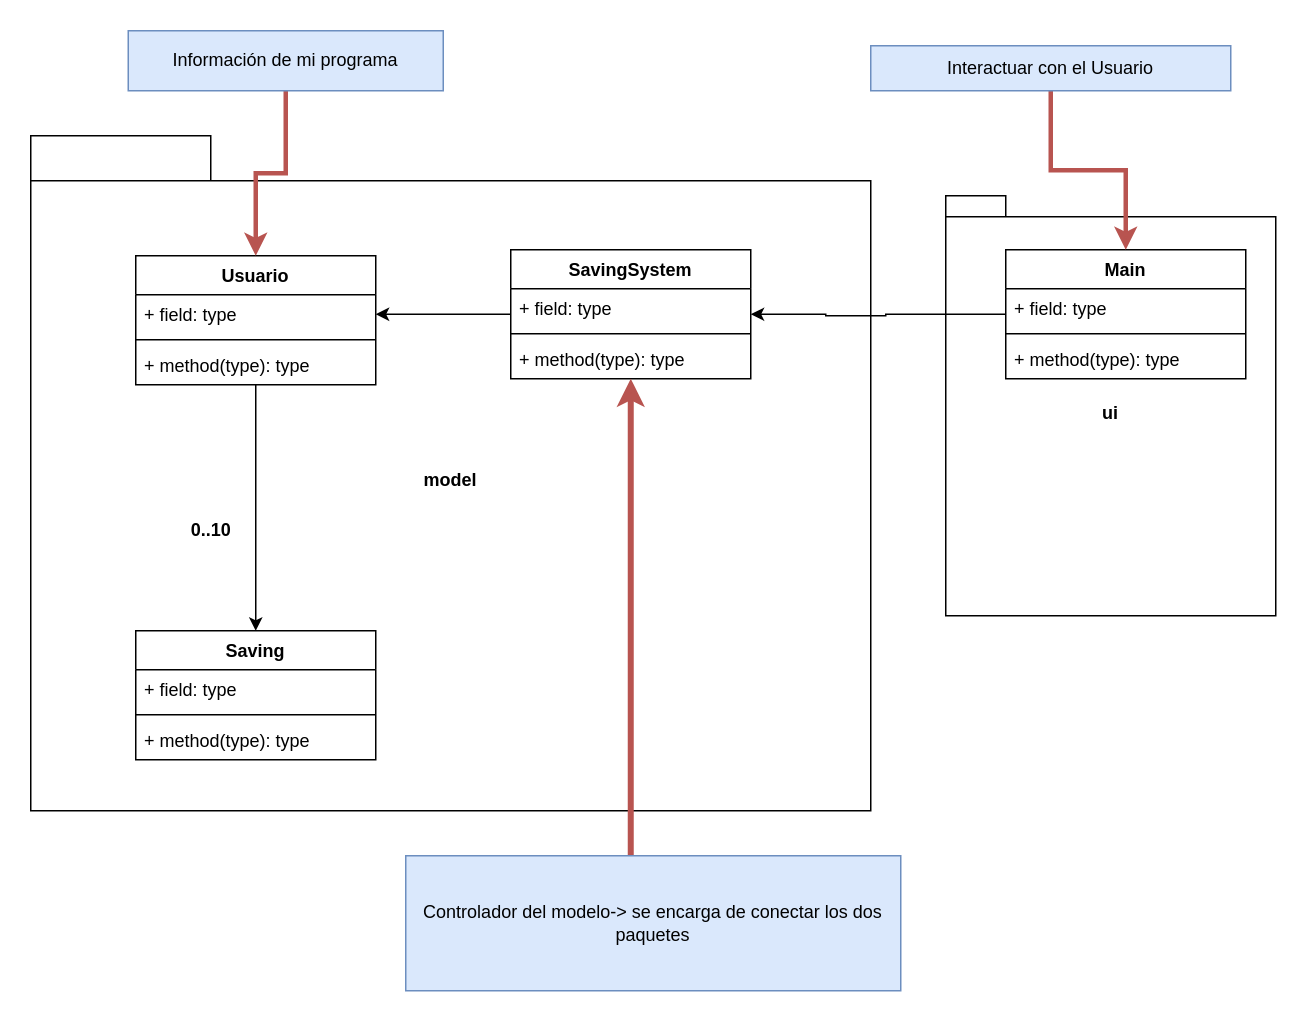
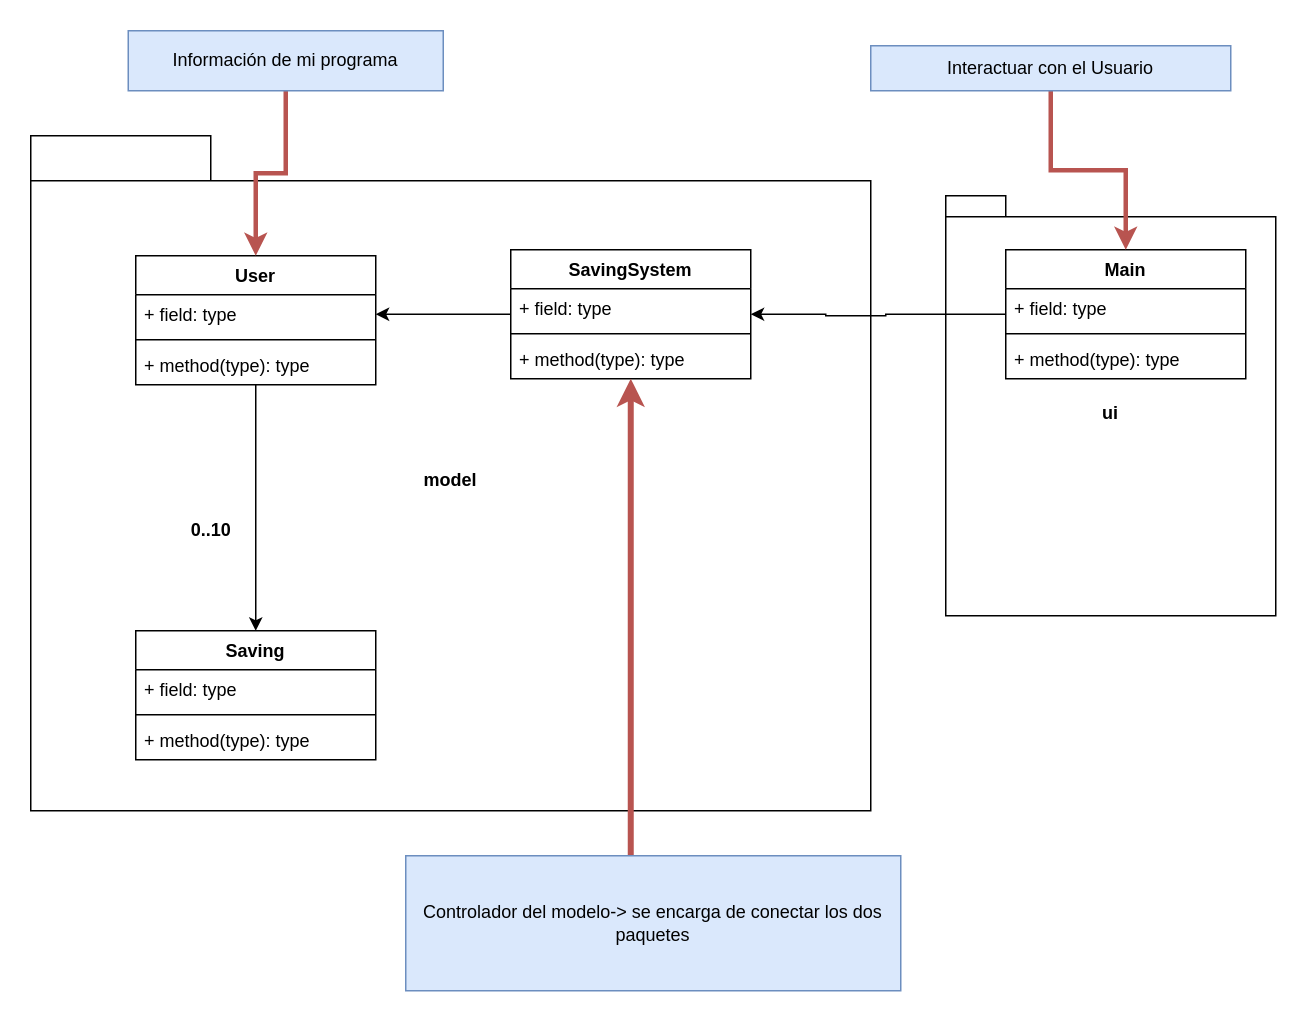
node "Usuario": label "Usuario" -> "User"
